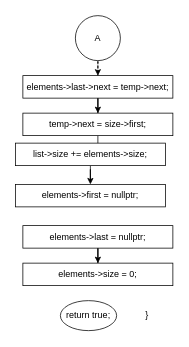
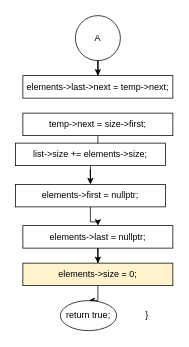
edge "A" -> "elements->last->next = temp->next;": style dashed -> solid
edge "elements->last->next = temp->next;" -> "temp->next = size->first;": removed
edge "elements->first = nullptr;" -> "elements->last = nullptr;": added
node "elements->size = 0;": fillcolor #ffffff -> #fff2cc
edge "elements->size = 0;" -> "return true;": added
